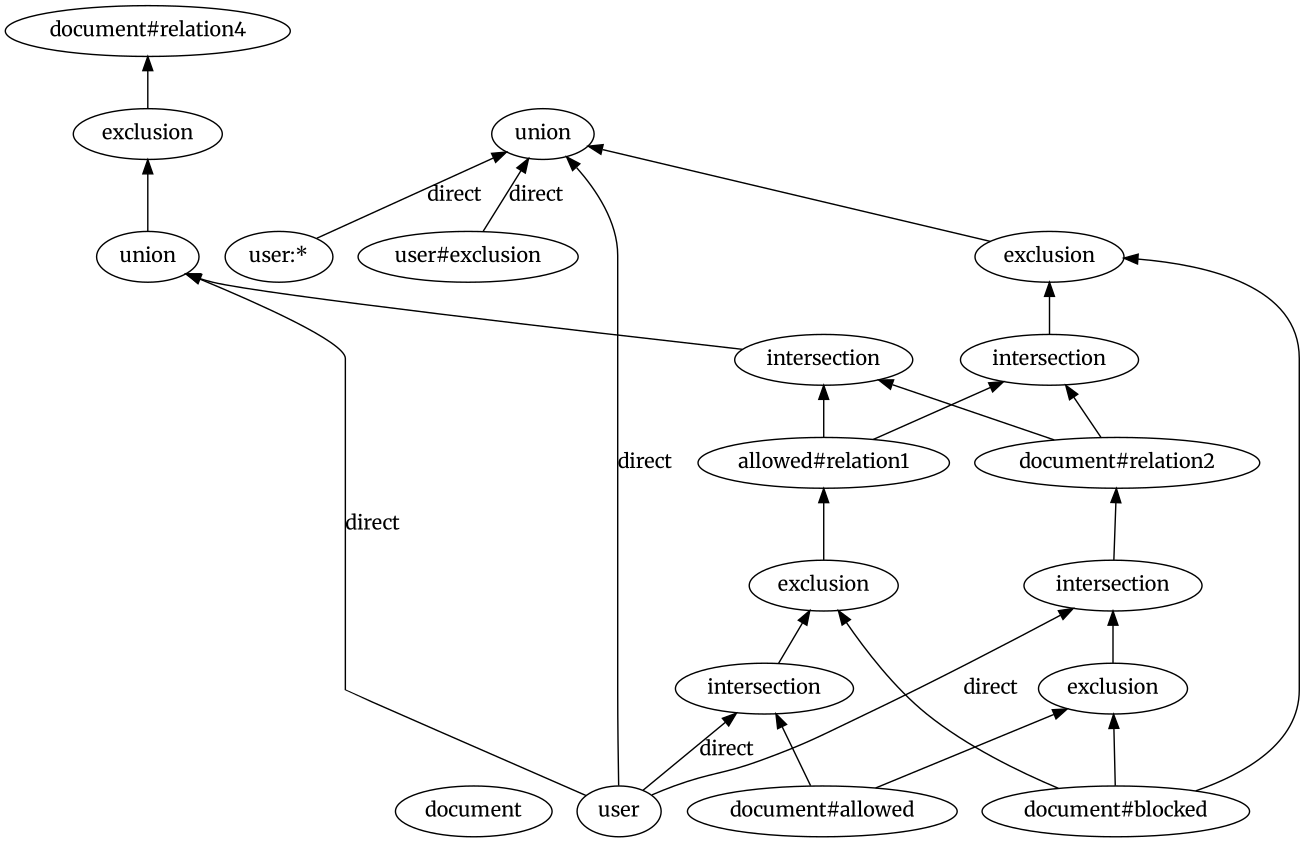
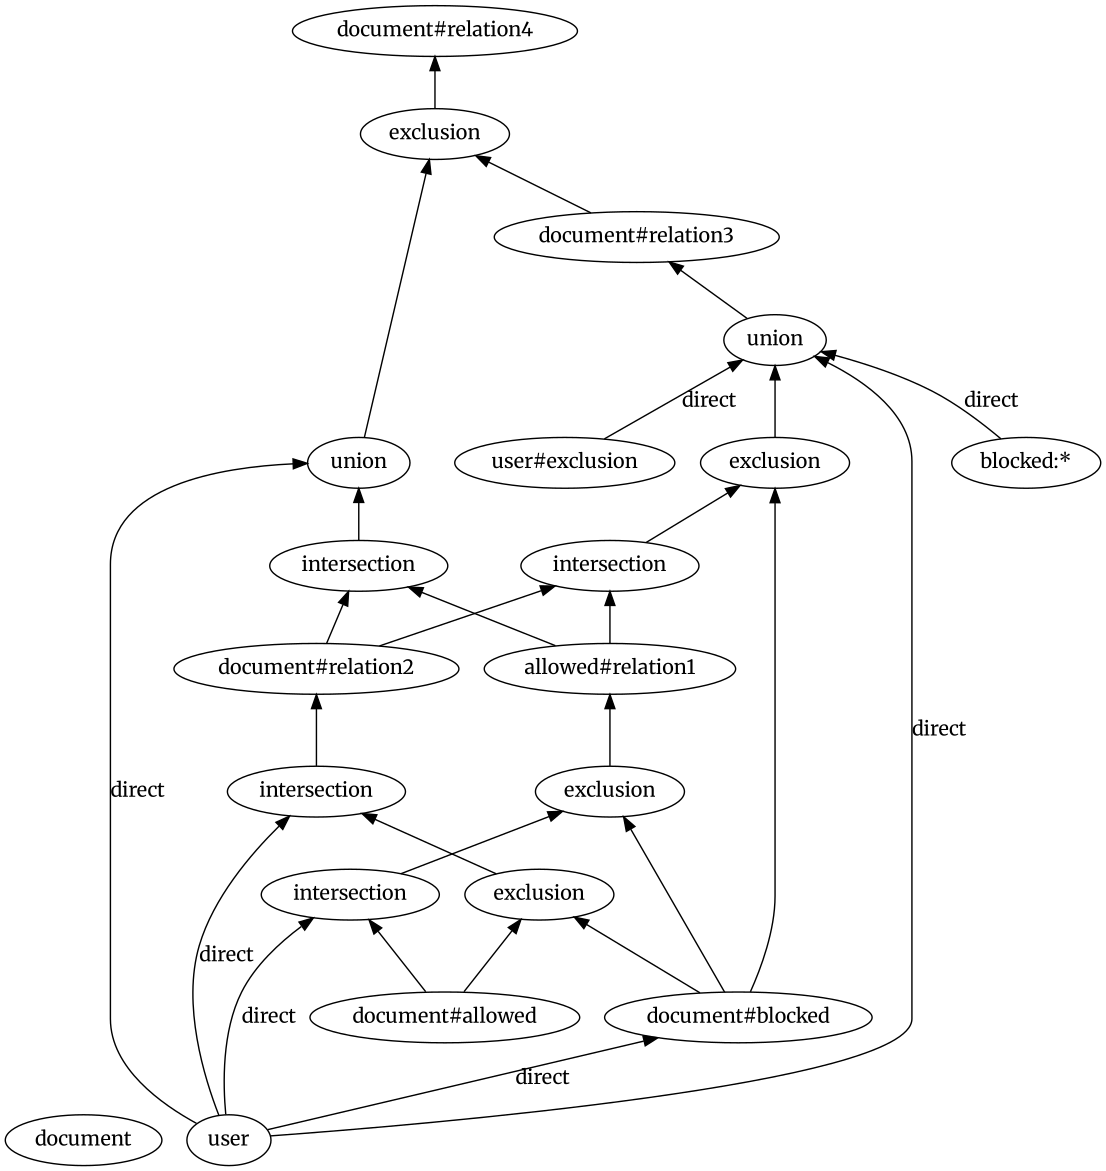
node "document#relation3": added
node "user:*": label "user:*" -> "blocked:*"
edge "user" -> "document#blocked": added, label "direct"
